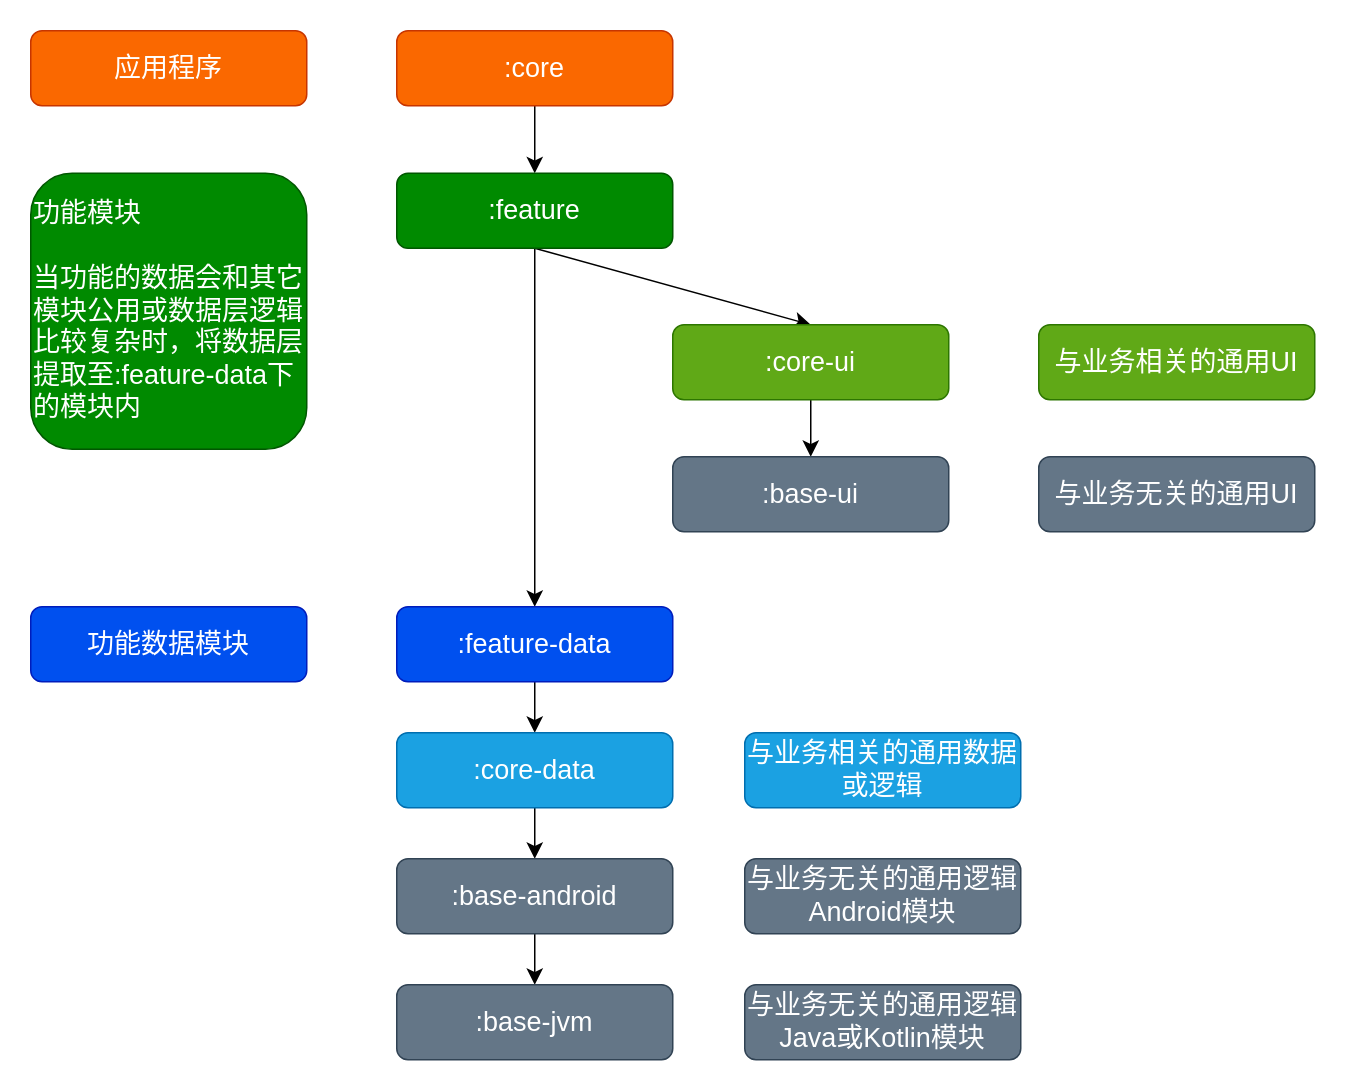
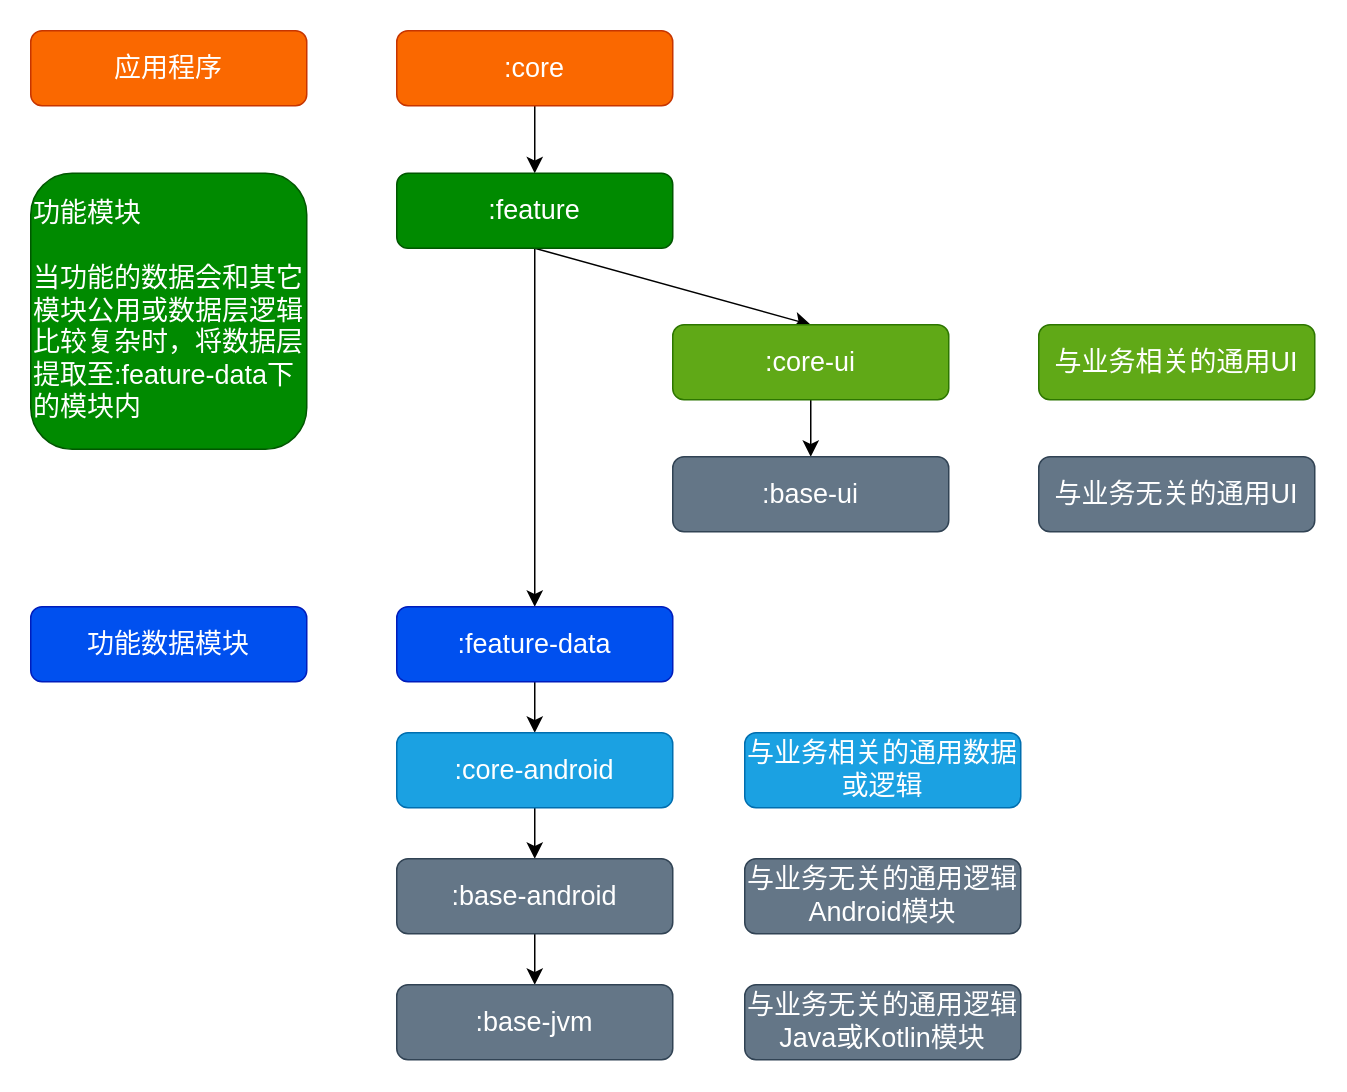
node ":core-data": label ":core-data" -> ":core-android"
